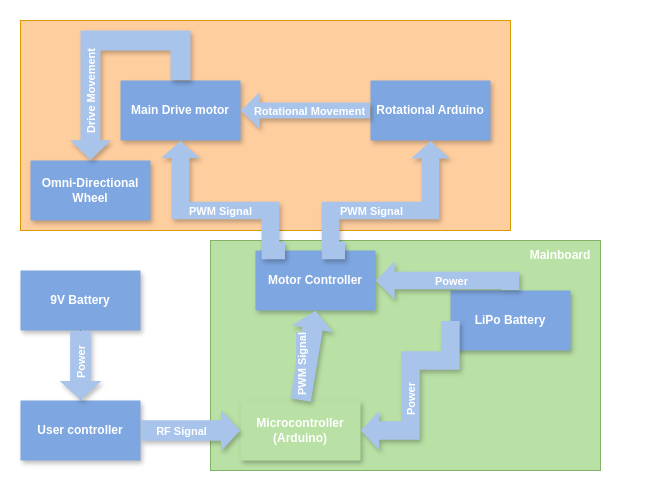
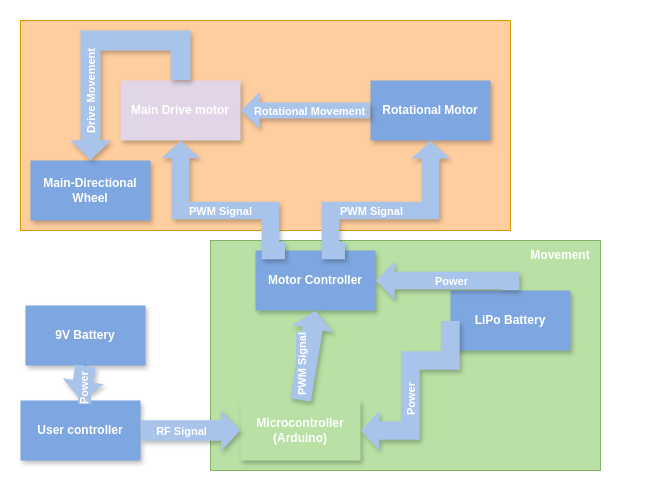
node "Main Drive motor": fillcolor #7ea6e0 -> #e1d5e7
node "Rotational Arduino": label "Rotational Arduino" -> "Rotational Motor"
node "Omni-Directional Wheel": label "Omni-Directional Wheel" -> "Main-Directional Wheel"
node "Mainboard": label "Mainboard" -> "Movement"
node "9V Battery": moved (81, 301) -> (86, 336)
